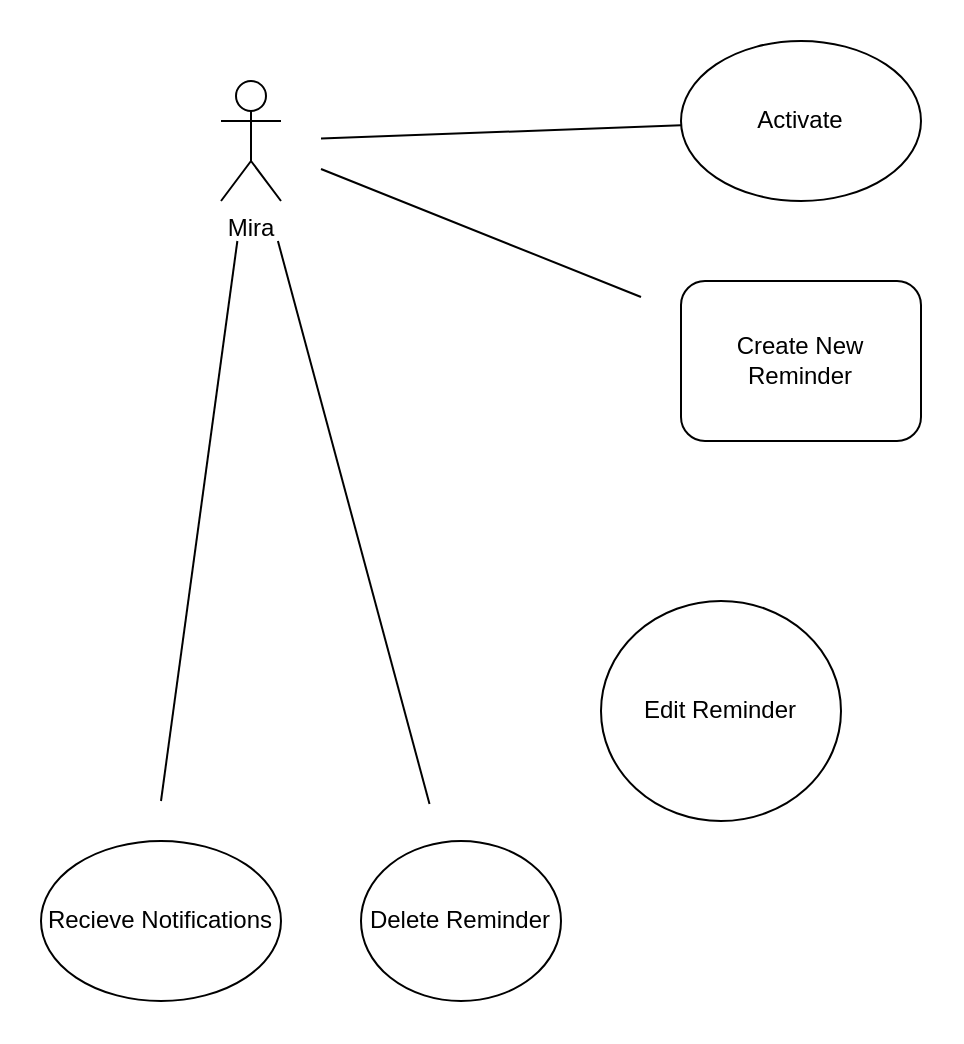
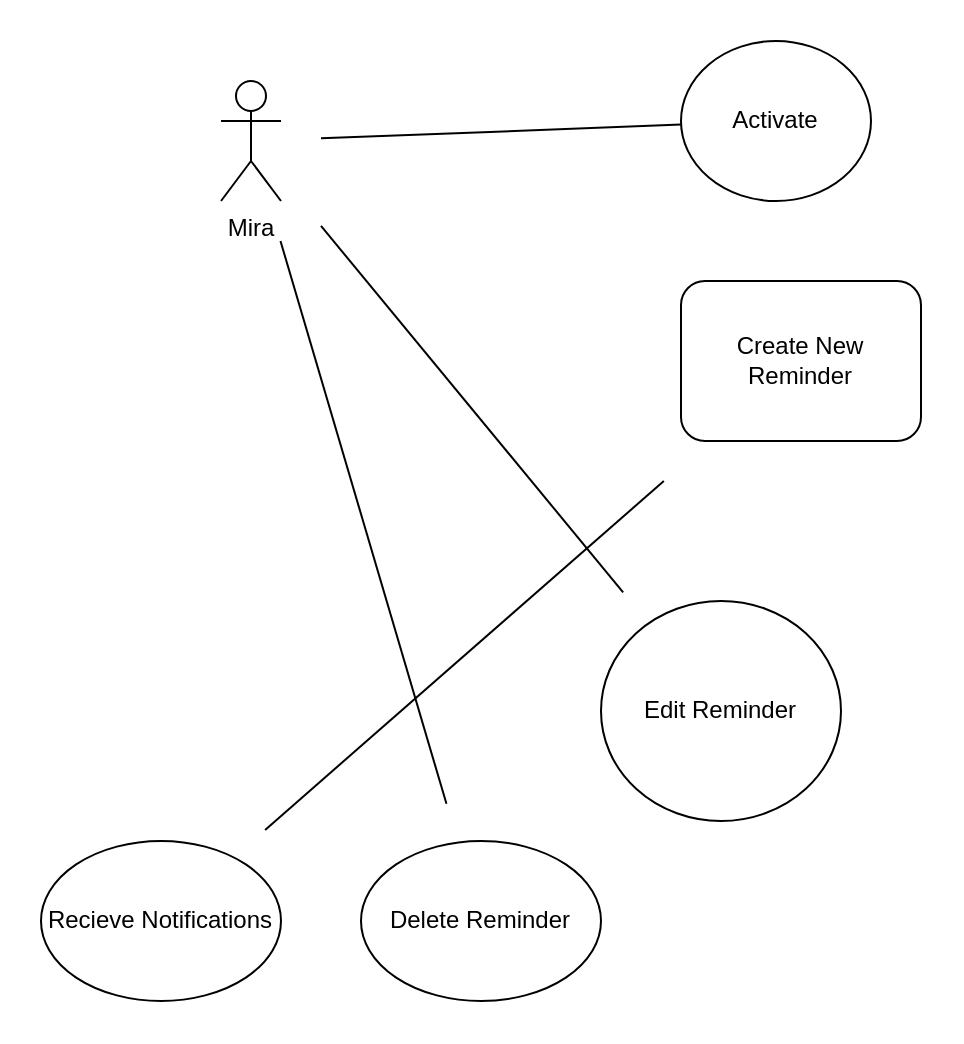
node "Activate": size 240x160 -> 190x160
edge "Mira" -- "Create New Reminder": now "Recieve Notifications" -- "Create New Reminder"
edge "Mira" -- "Edit Reminder": added
edge "Mira" -- "Recieve Notifications": removed
node "Delete Reminder": size 200x160 -> 240x160
